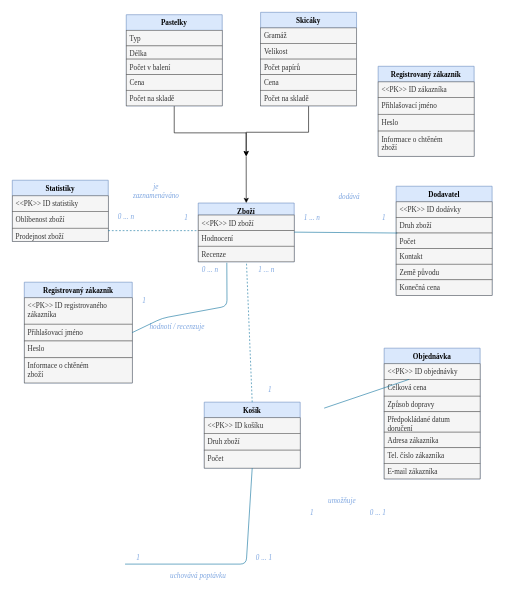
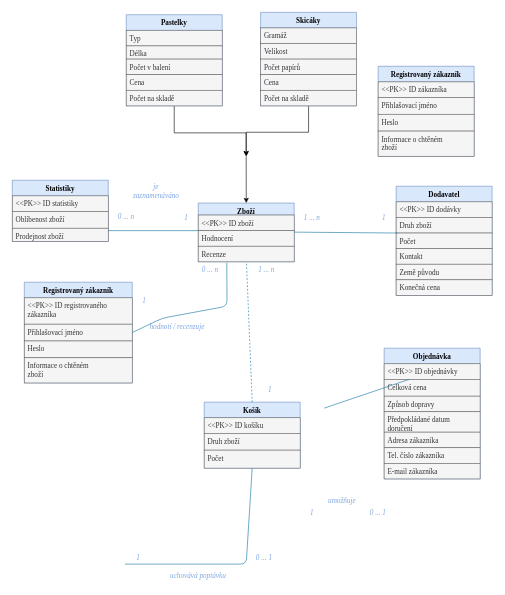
node "dodává": removed
edge "Prodejnost zboží" -- "Hodnocení": style dashed -> solid
